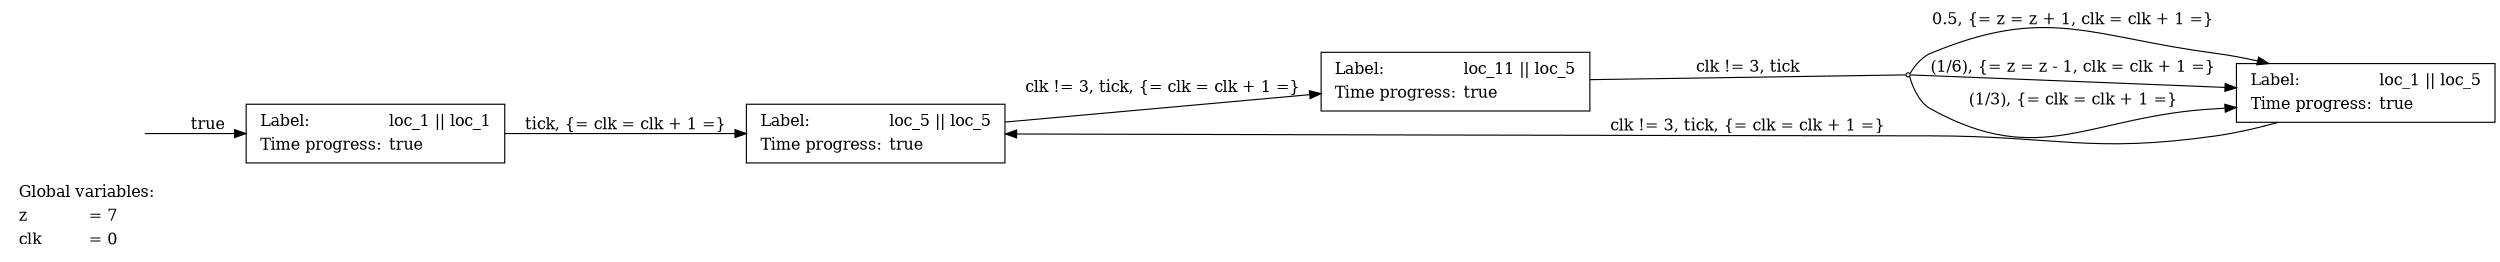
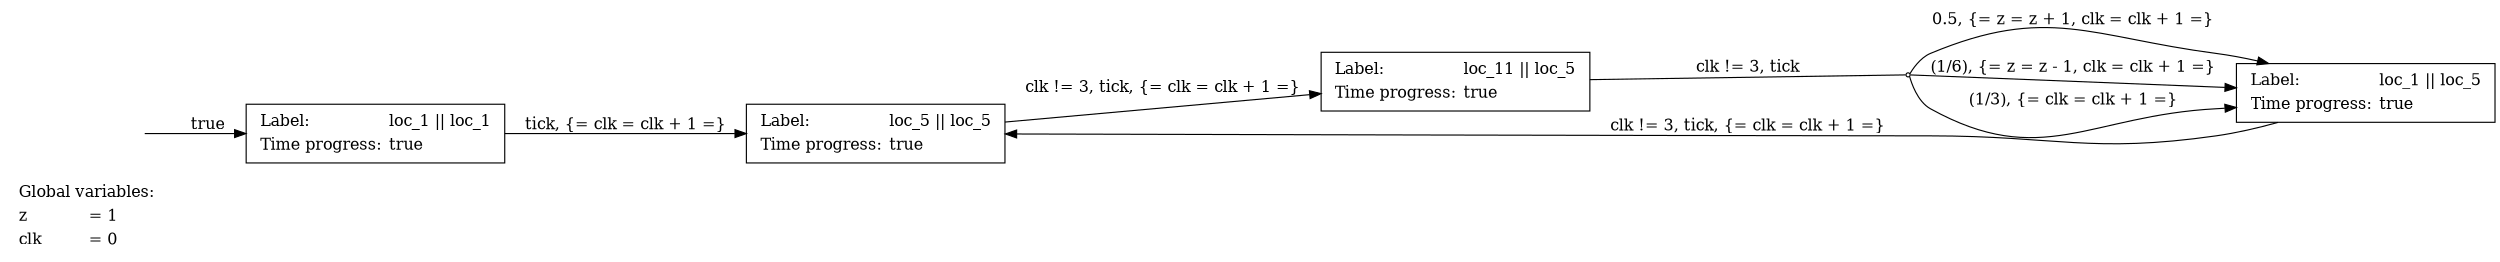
node "Global variables:": text "= 7" -> "= 1"
